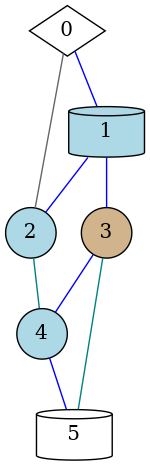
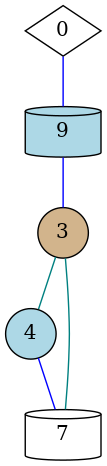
node "1": label "1" -> "9"
node "2": removed
edge "3" -- "4": color blue -> teal
node "5": label "5" -> "7"
